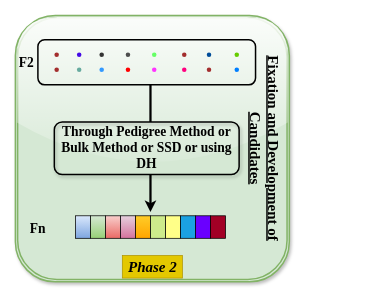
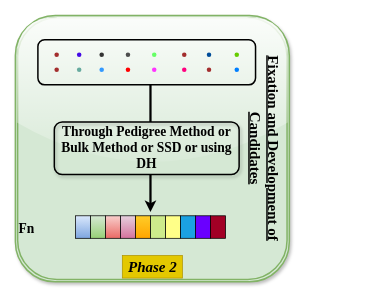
node "F2": removed
node "Fn": moved (38, 229) -> (27, 229)
